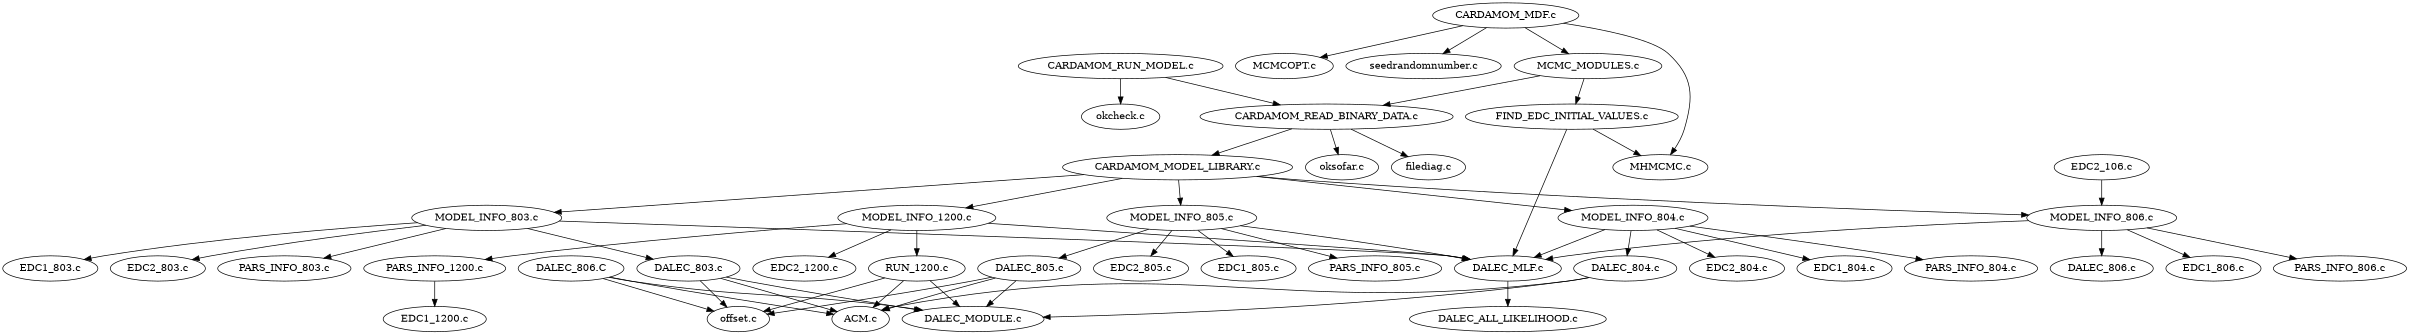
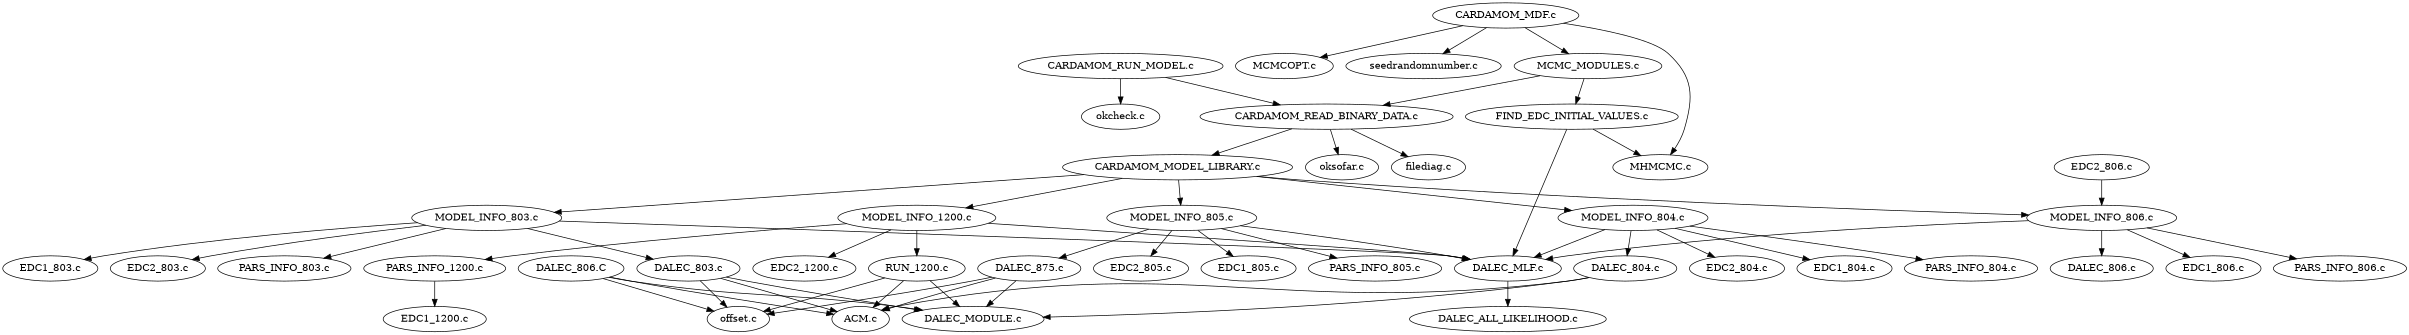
node "EDC2_106.c": label "EDC2_106.c" -> "EDC2_806.c"
node "DALEC_805.c": label "DALEC_805.c" -> "DALEC_875.c"
